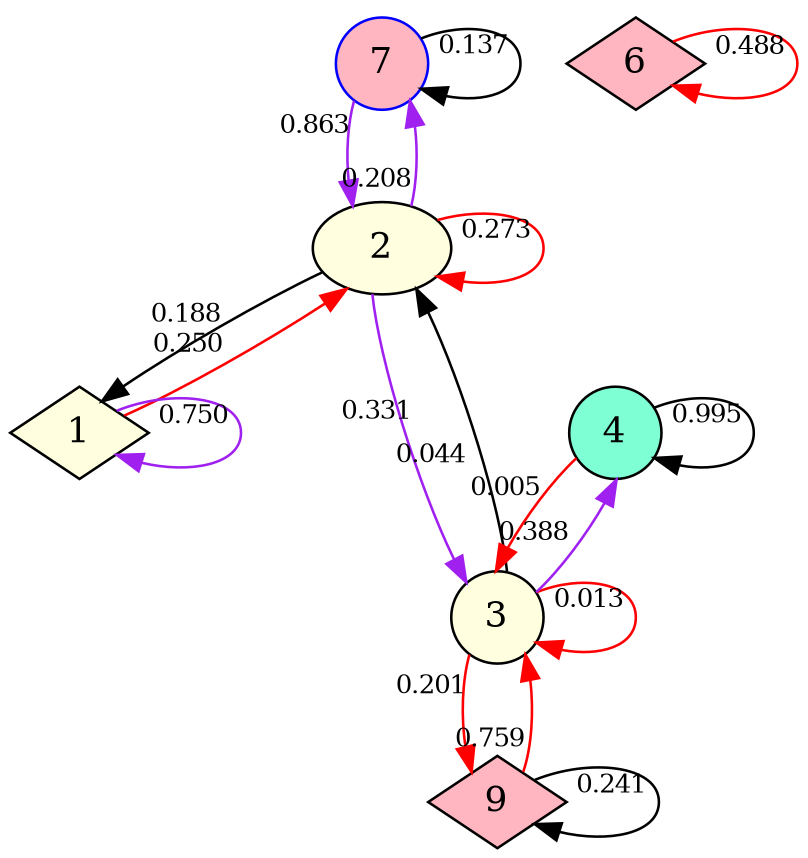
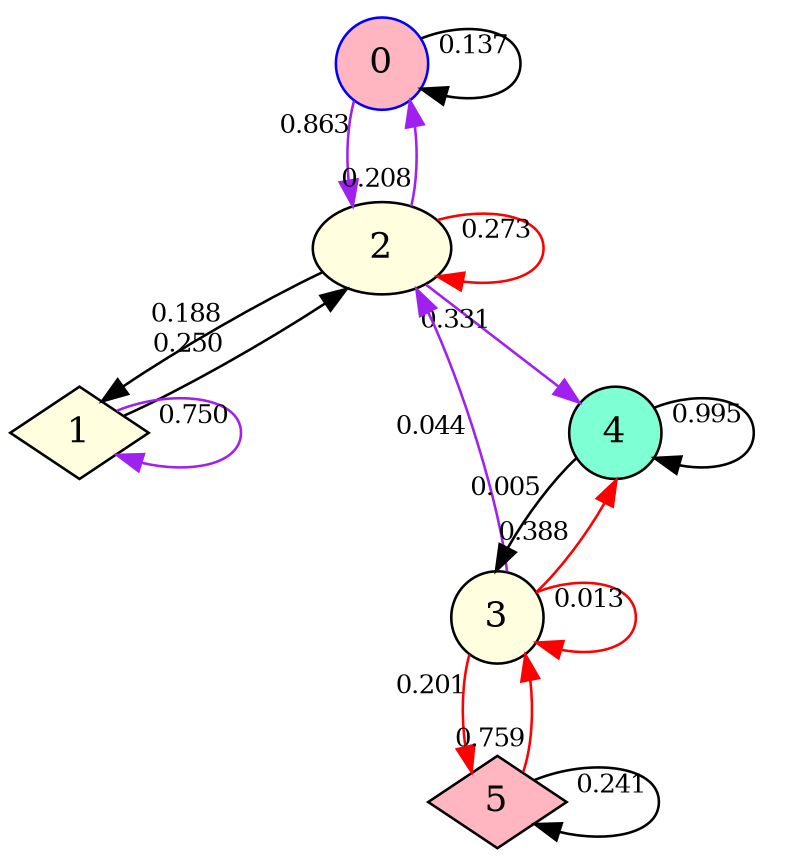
node "7": label "7" -> "0"
node "6": removed
edge "1" -> "2": color red -> black
edge "2" -> "3": now "2" -> "4"
edge "3" -> "2": color black -> purple
edge "4" -> "3": color red -> black
edge "3" -> "4": color purple -> red
node "9": label "9" -> "5"
